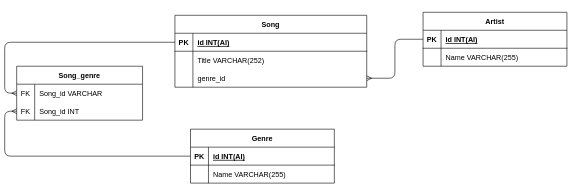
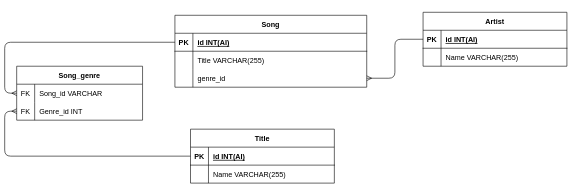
node "Title VARCHAR(252)": label "Title VARCHAR(252)" -> "Title VARCHAR(255)"
node "Song_id INT": label "Song_id INT" -> "Genre_id INT"
node "Genre": label "Genre" -> "Title"
